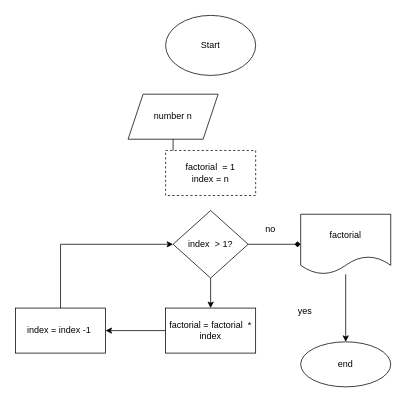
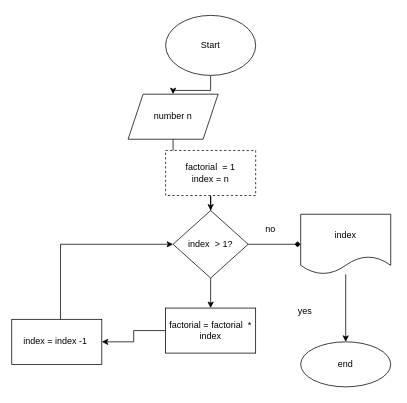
edge "Start" -> "number n": added
edge "factorial = 1 index = n" -> "index > 1?": added
node "factorial": label "factorial" -> "index"
node "index = index -1": moved (60, 330) -> (57, 342)
